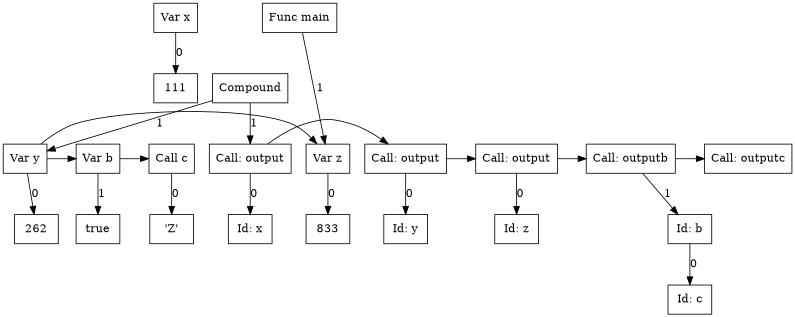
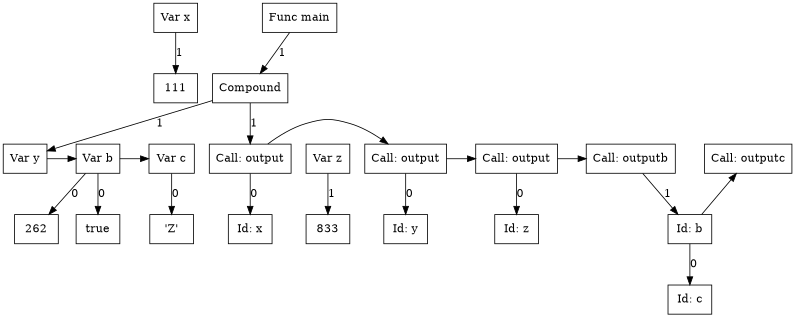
edge "Var x" -> "111": label "0" -> "1"
edge "Func main" -> "Var z": now "Func main" -> "Compound"
edge "Var y" -> "Var z": removed
node "Call c": label "Call c" -> "Var c"
edge "Call: outputb" -> "Call: outputc": now "Id: b" -> "Call: outputc"
edge "Var y" -> "262": now "Var b" -> "262"
edge "Var b" -> "true": label "1" -> "0"
edge "Var z" -> "833": label "0" -> "1"
